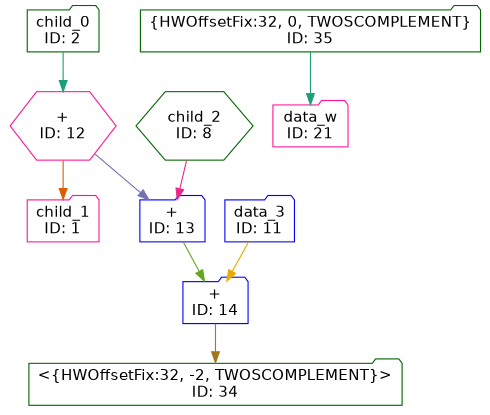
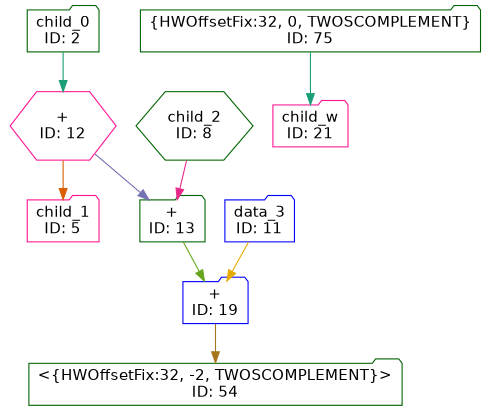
node "{HWOffsetFix:32, 0, TWOSCOMPLEMENT} ID: 35": label "{HWOffsetFix:32, 0, TWOSCOMPLEMENT} ID: 35" -> "{HWOffsetFix:32, 0, TWOSCOMPLEMENT} ID: 75"
node "data_w ID: 21": label "data_w ID: 21" -> "child_w ID: 21"
node "child_1 ID: 1": label "child_1 ID: 1" -> "child_1 ID: 5"
node "+ ID: 13": color blue -> darkgreen
node "+ ID: 14": label "+ ID: 14" -> "+ ID: 19"
node "<{HWOffsetFix:32, -2, TWOSCOMPLEMENT}> ID: 34": label "<{HWOffsetFix:32, -2, TWOSCOMPLEMENT}> ID: 34" -> "<{HWOffsetFix:32, -2, TWOSCOMPLEMENT}> ID: 54"
